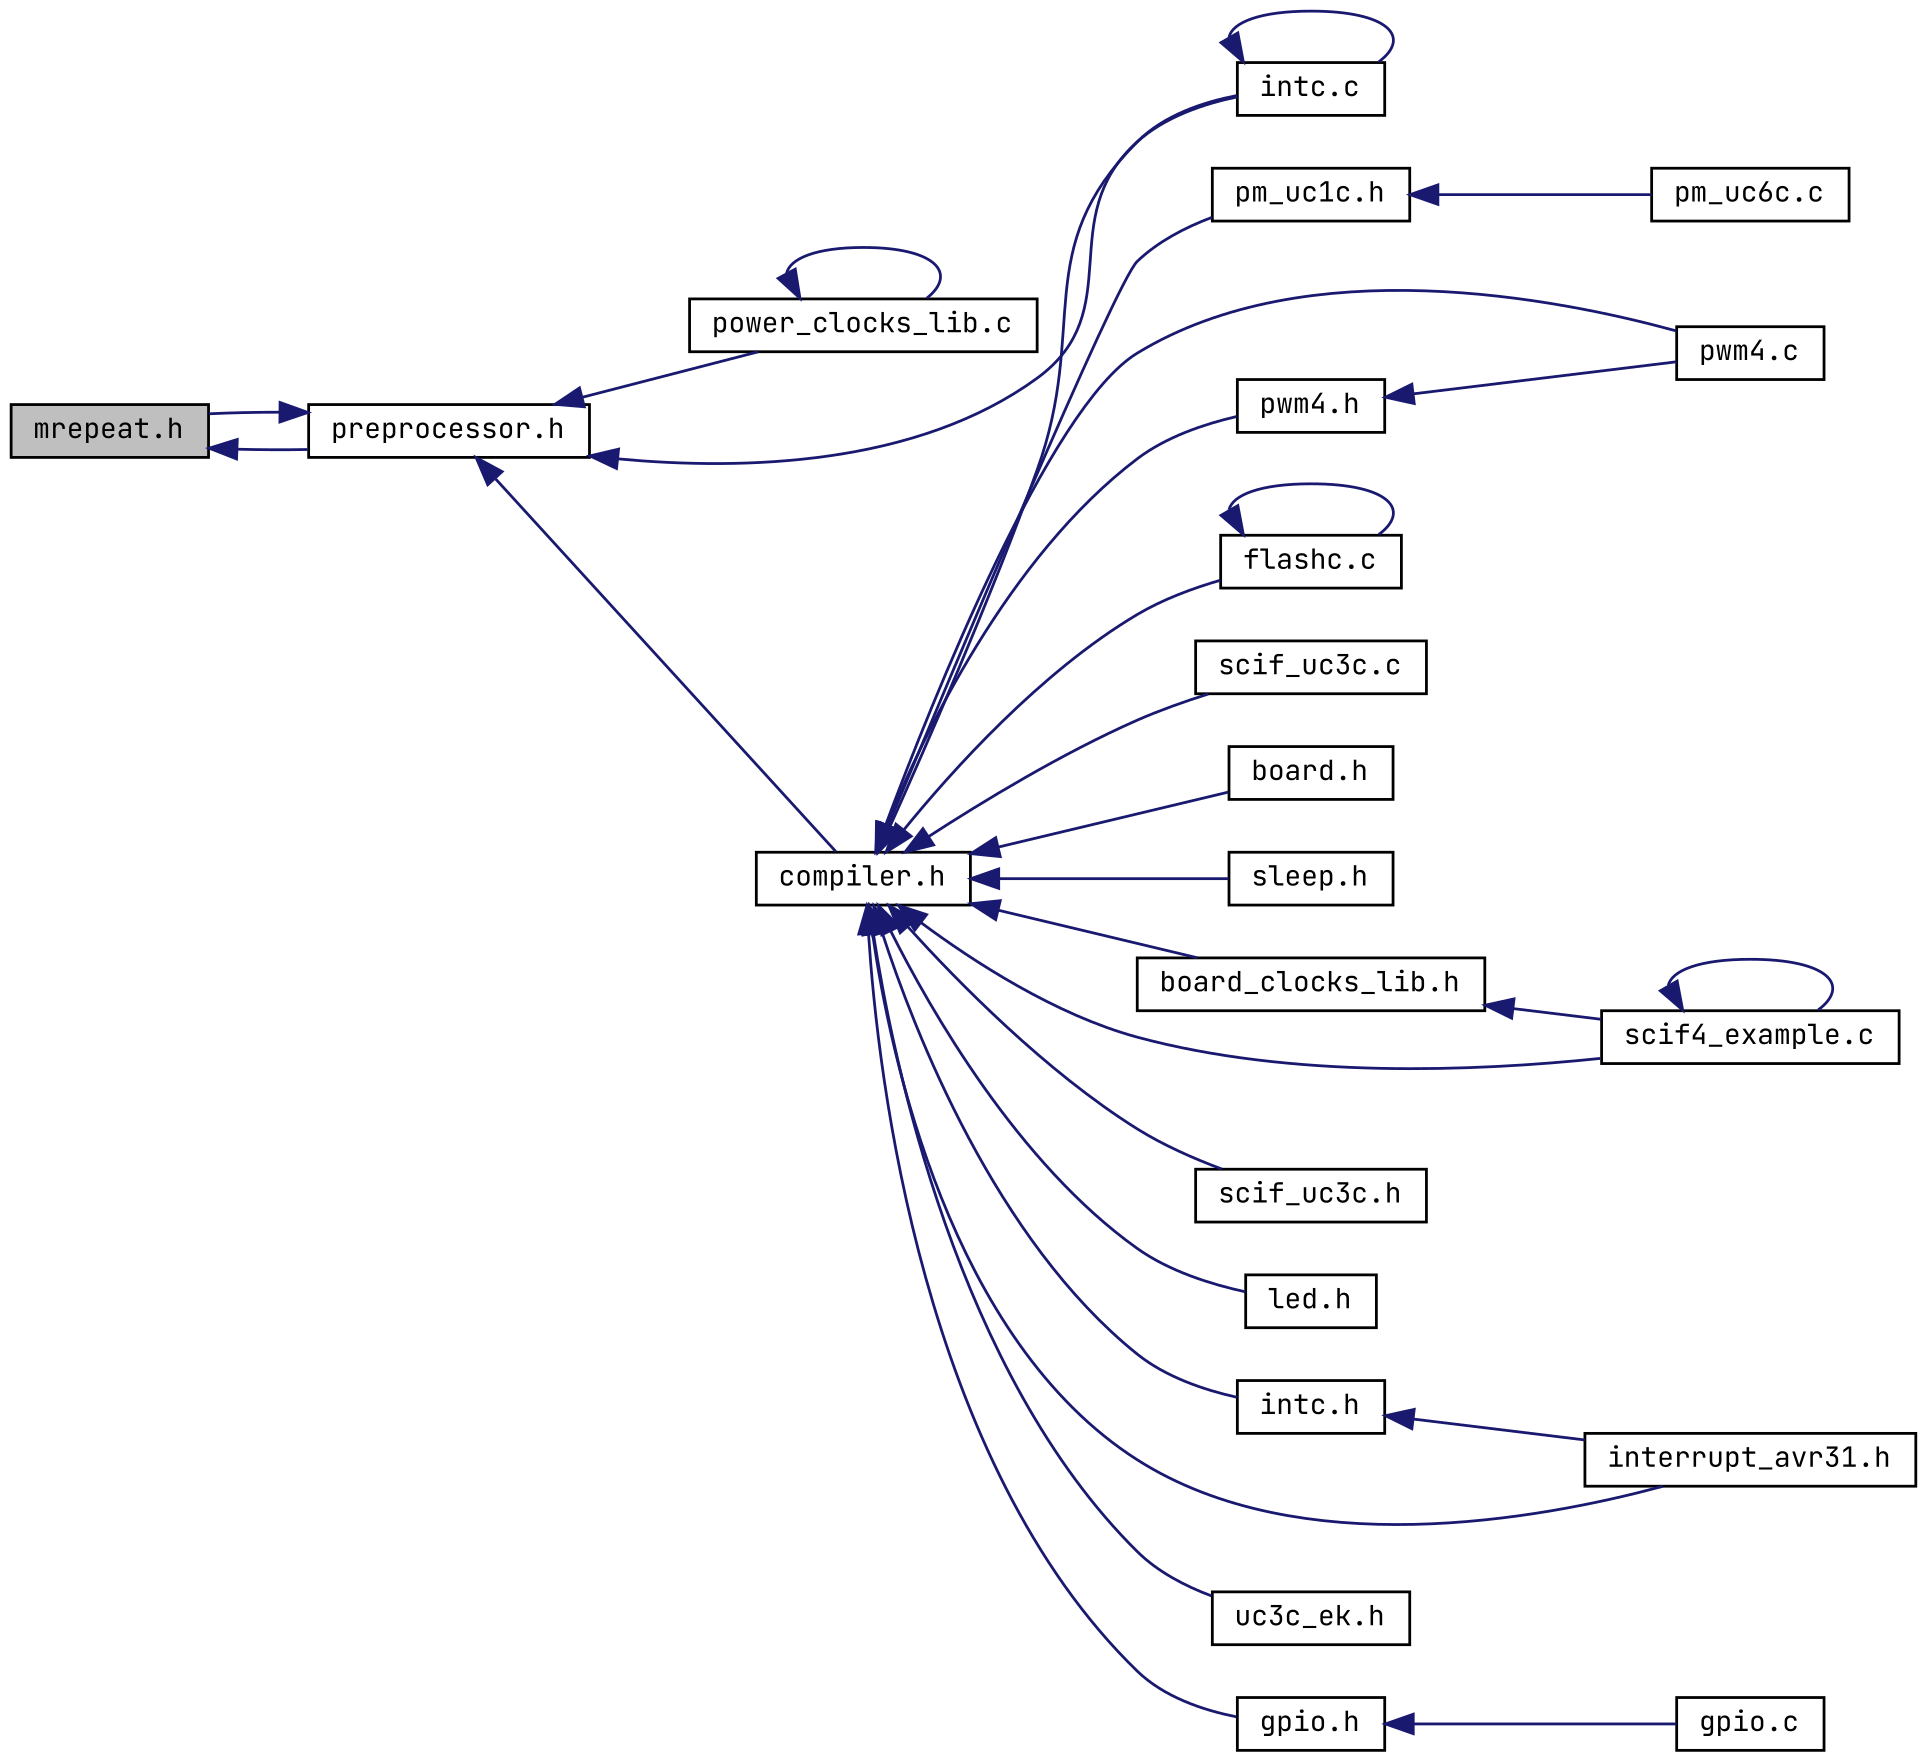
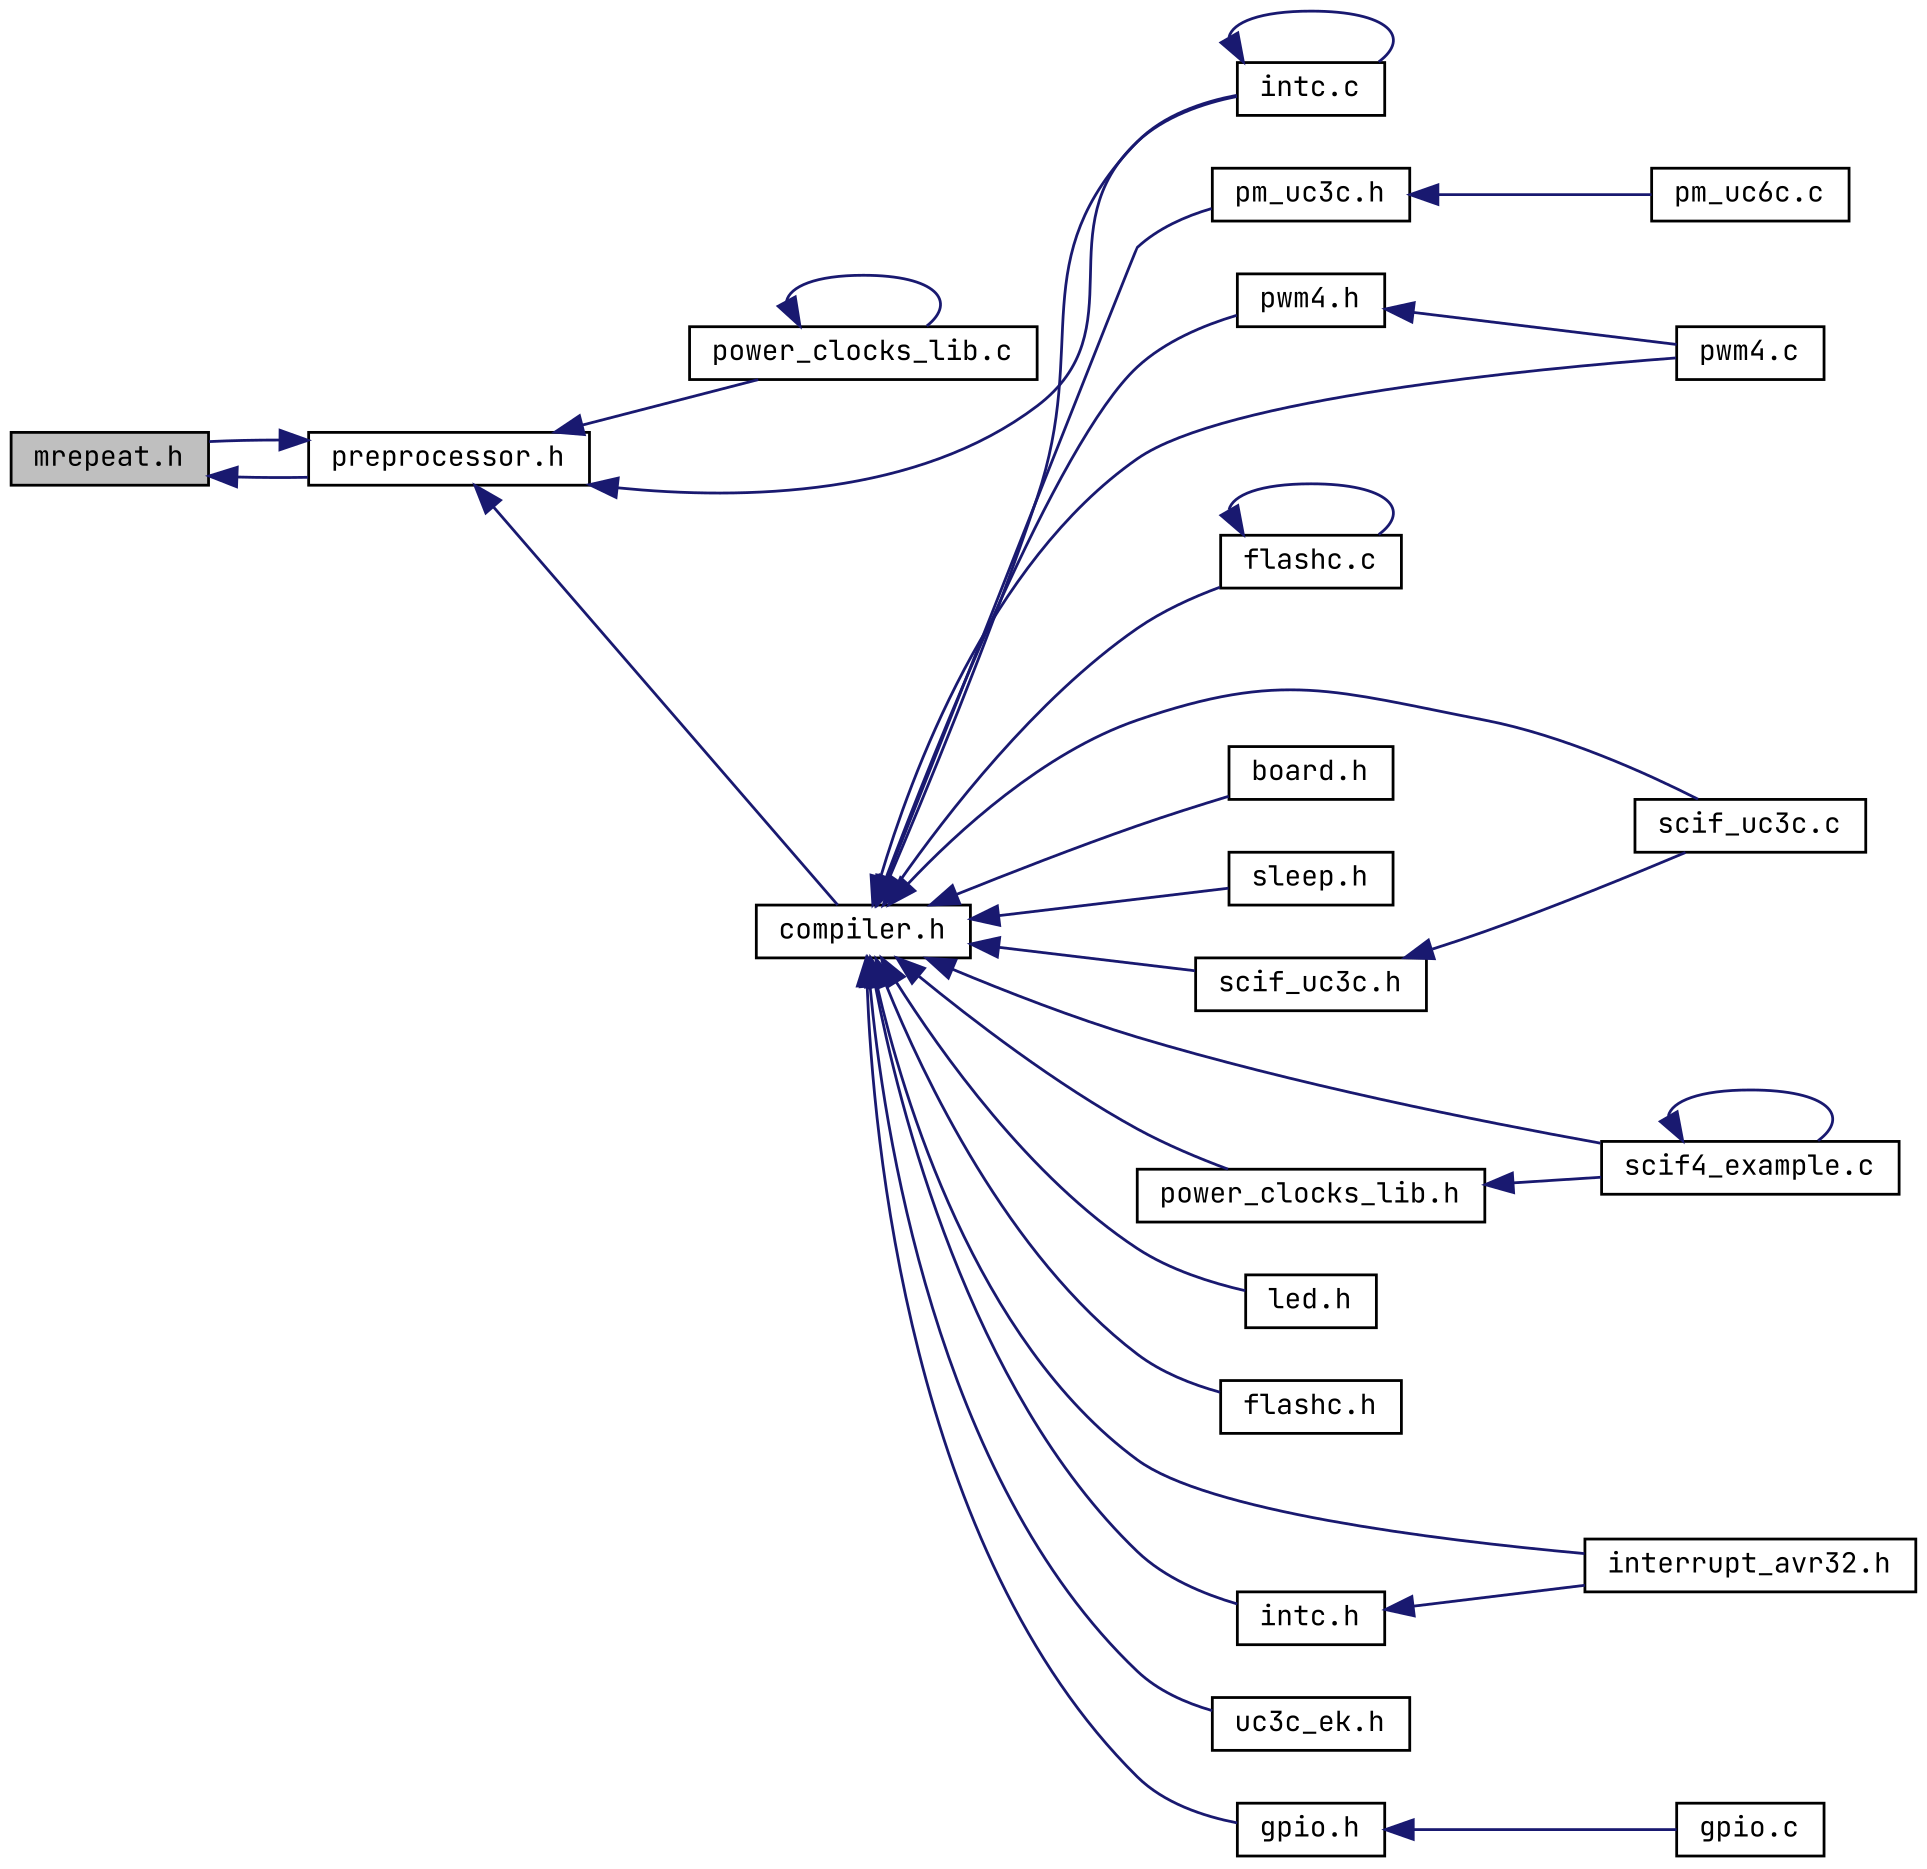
node "pm_uc1c.h": label "pm_uc1c.h" -> "pm_uc3c.h"
edge "scif_uc3c.c" -> "scif_uc3c.h": added
node "board_clocks_lib.h": label "board_clocks_lib.h" -> "power_clocks_lib.h"
node "flashc.h": added
node "interrupt_avr31.h": label "interrupt_avr31.h" -> "interrupt_avr32.h"
